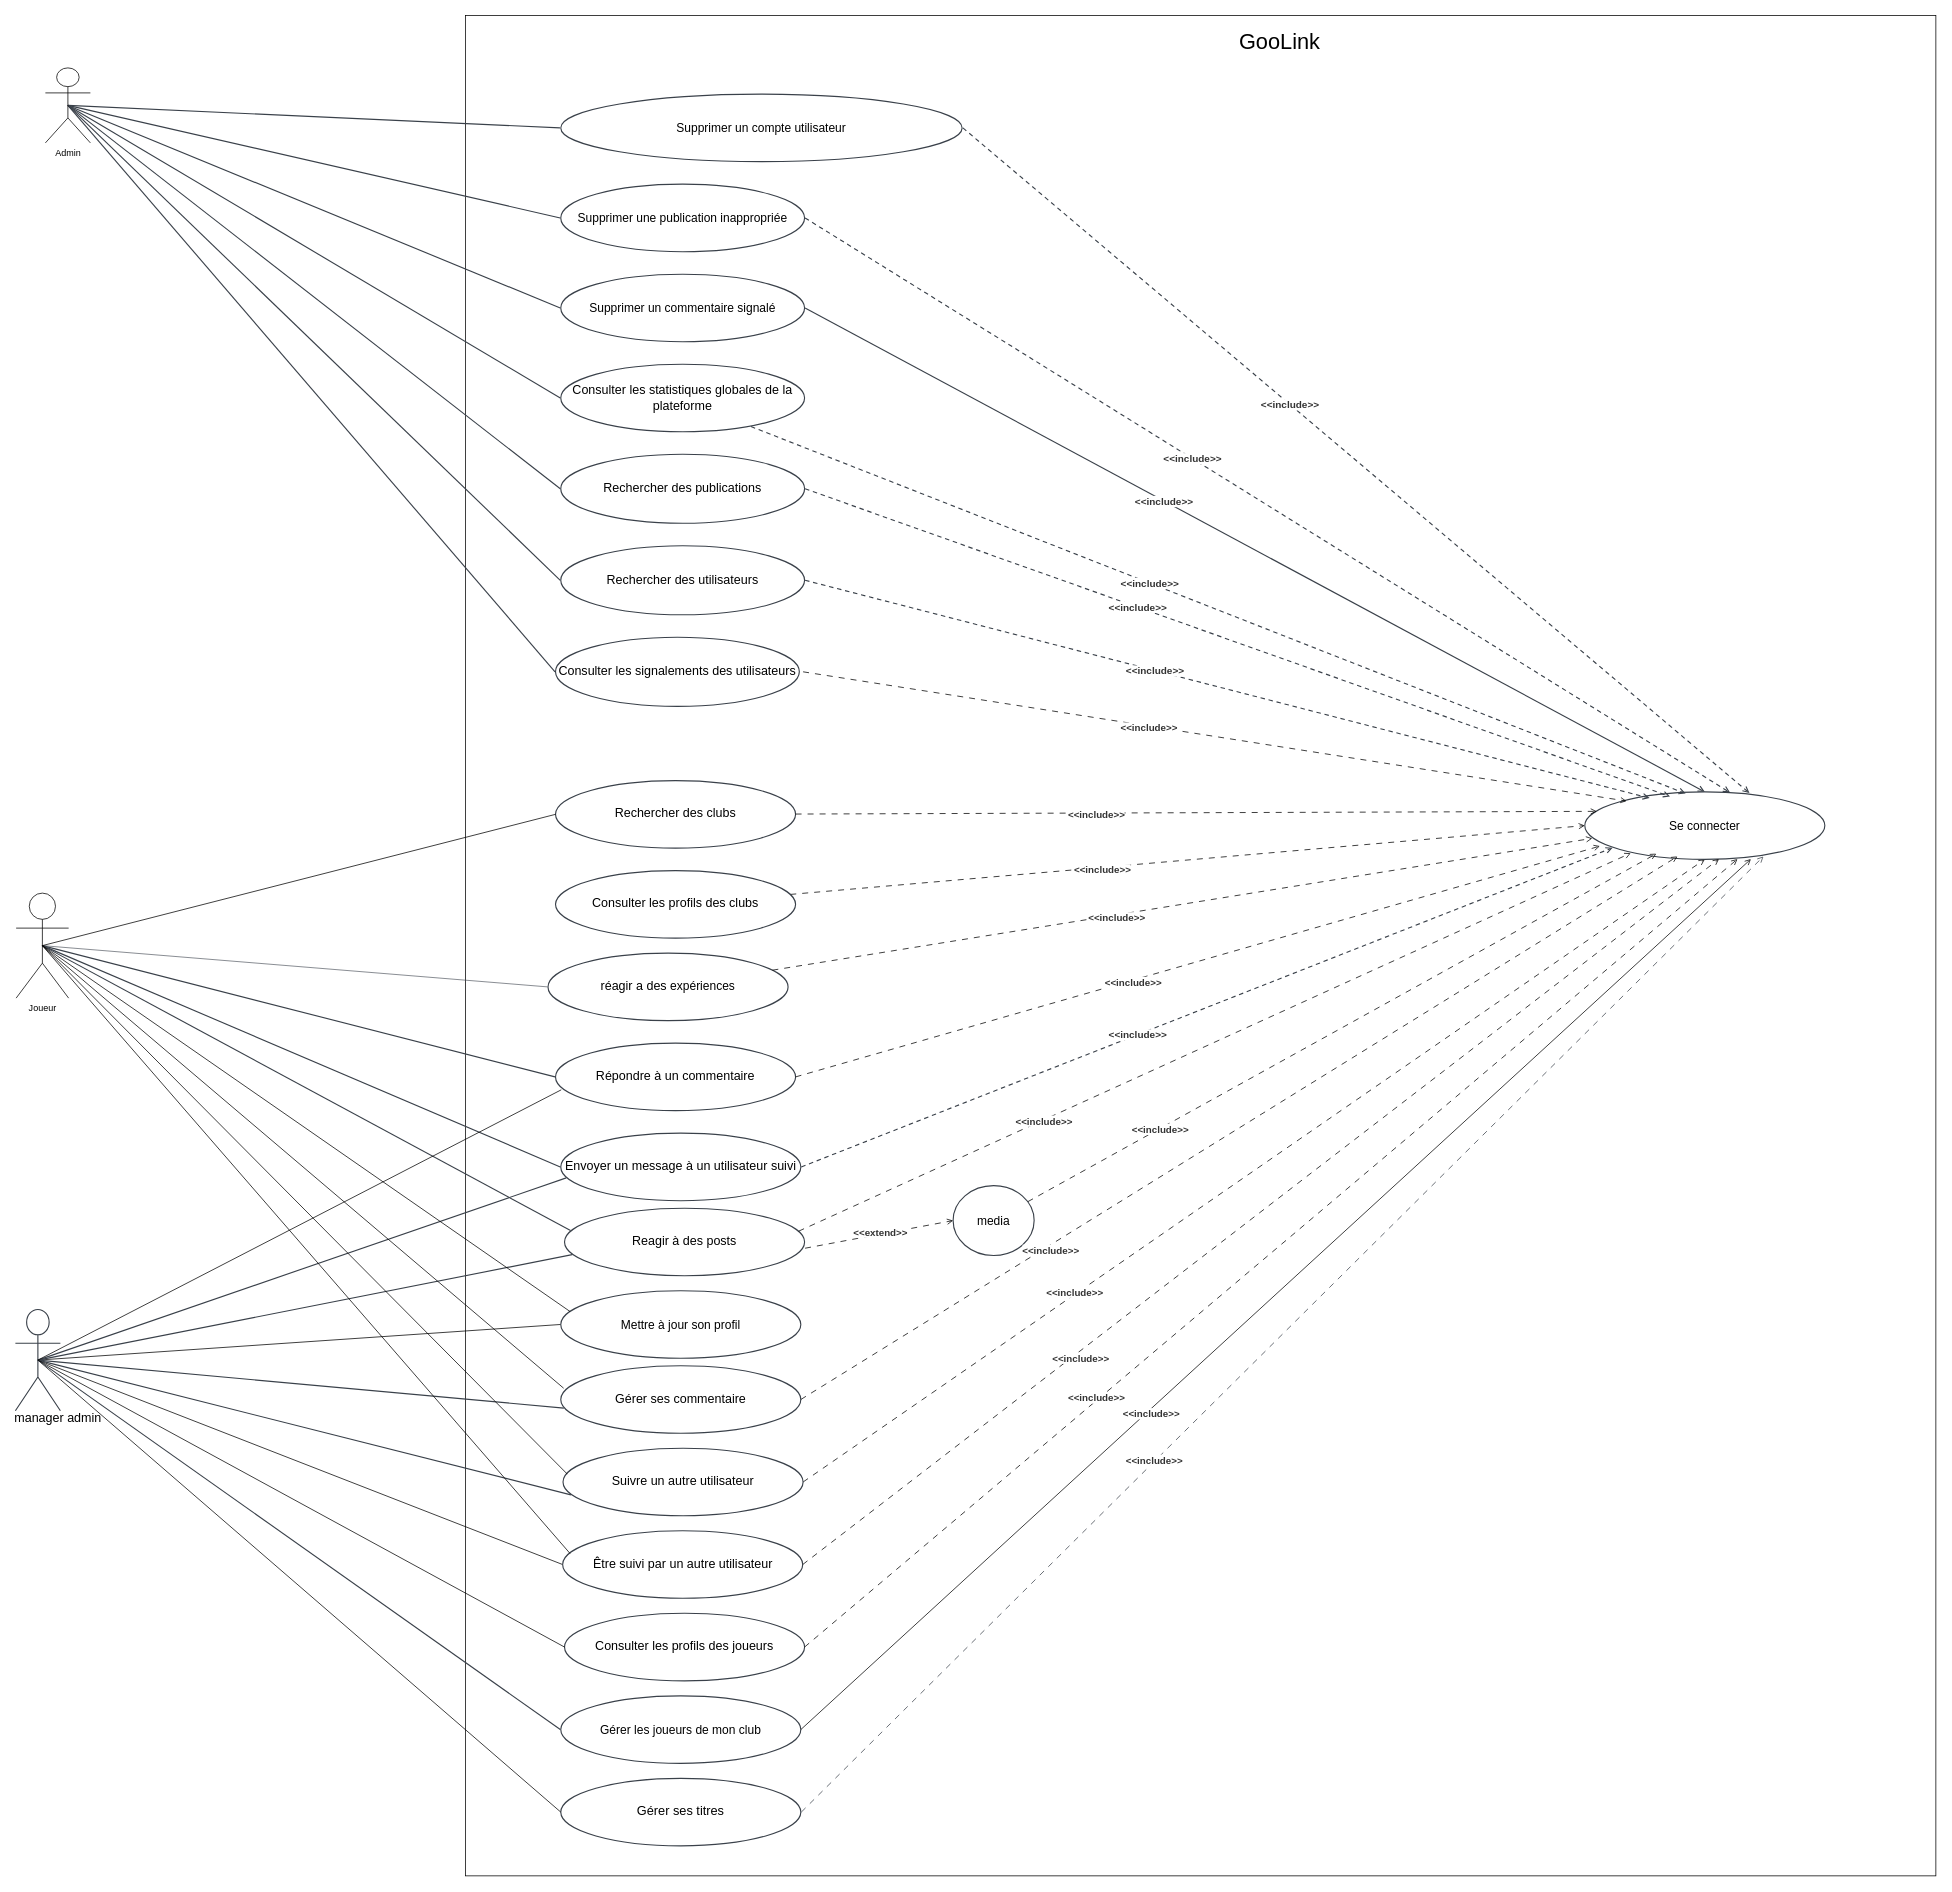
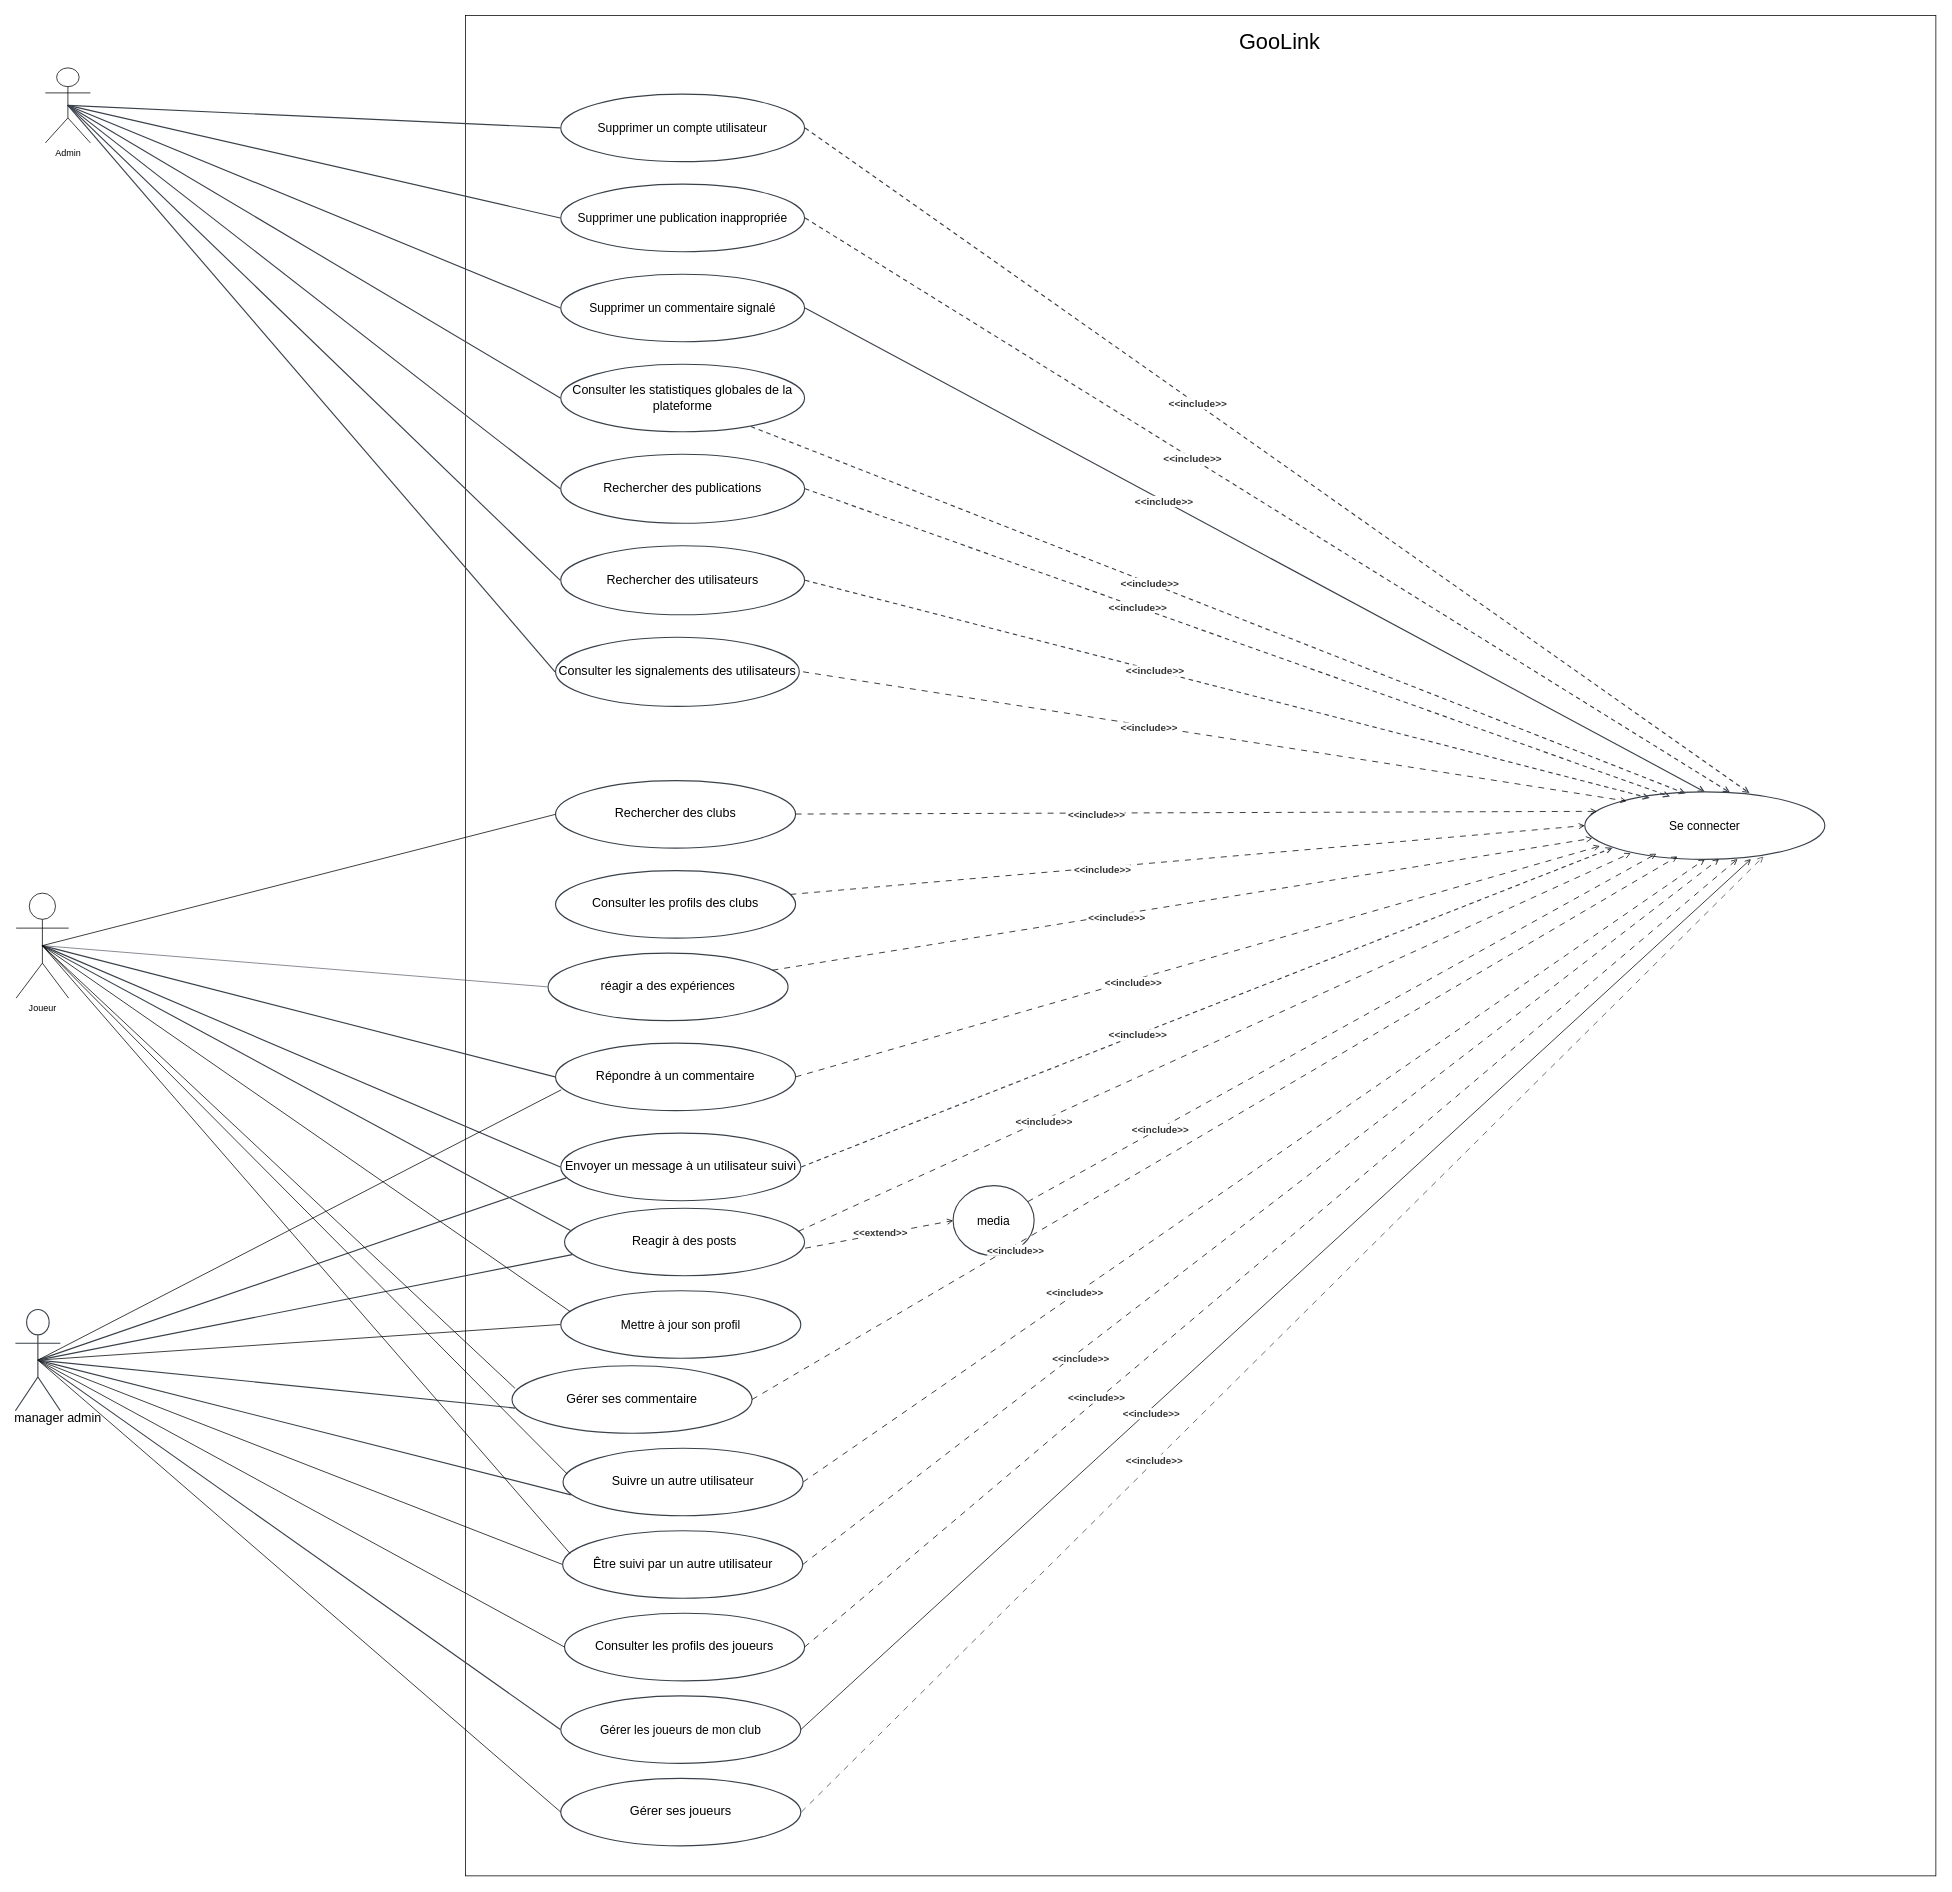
node "Supprimer un compte utilisateur": size 401x68 -> 244x68
node "Gérer ses commentaire": moved (681, 1399) -> (632, 1399)
node "Gérer ses titres": label "Gérer ses titres" -> "Gérer ses joueurs"
